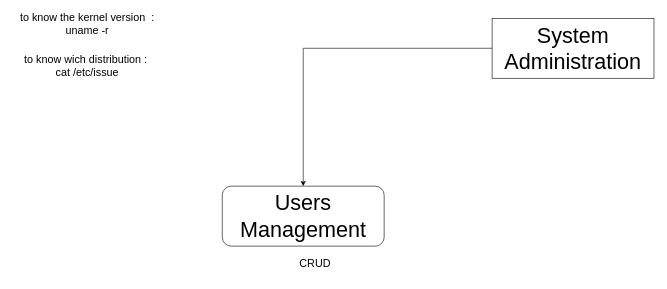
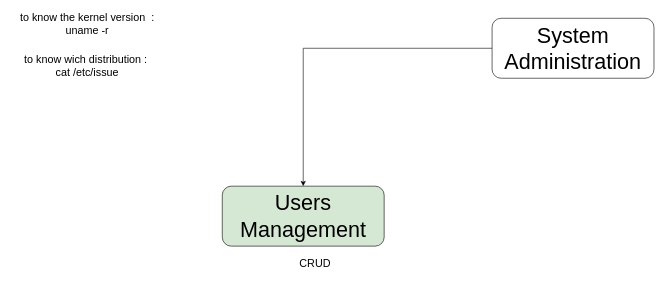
node "System Administration": shape rectangle -> rounded rectangle
node "Users Management": fillcolor #ffffff -> #d5e8d4
